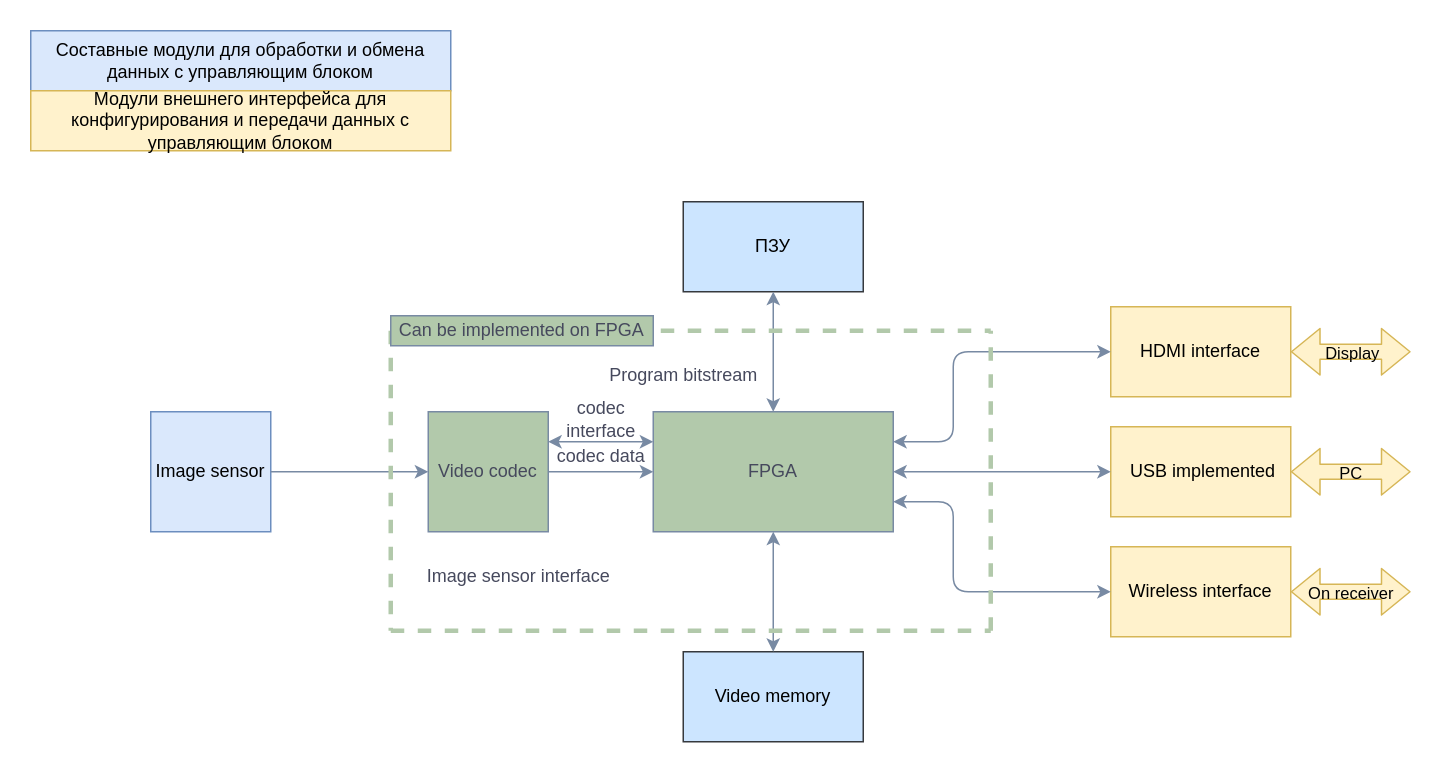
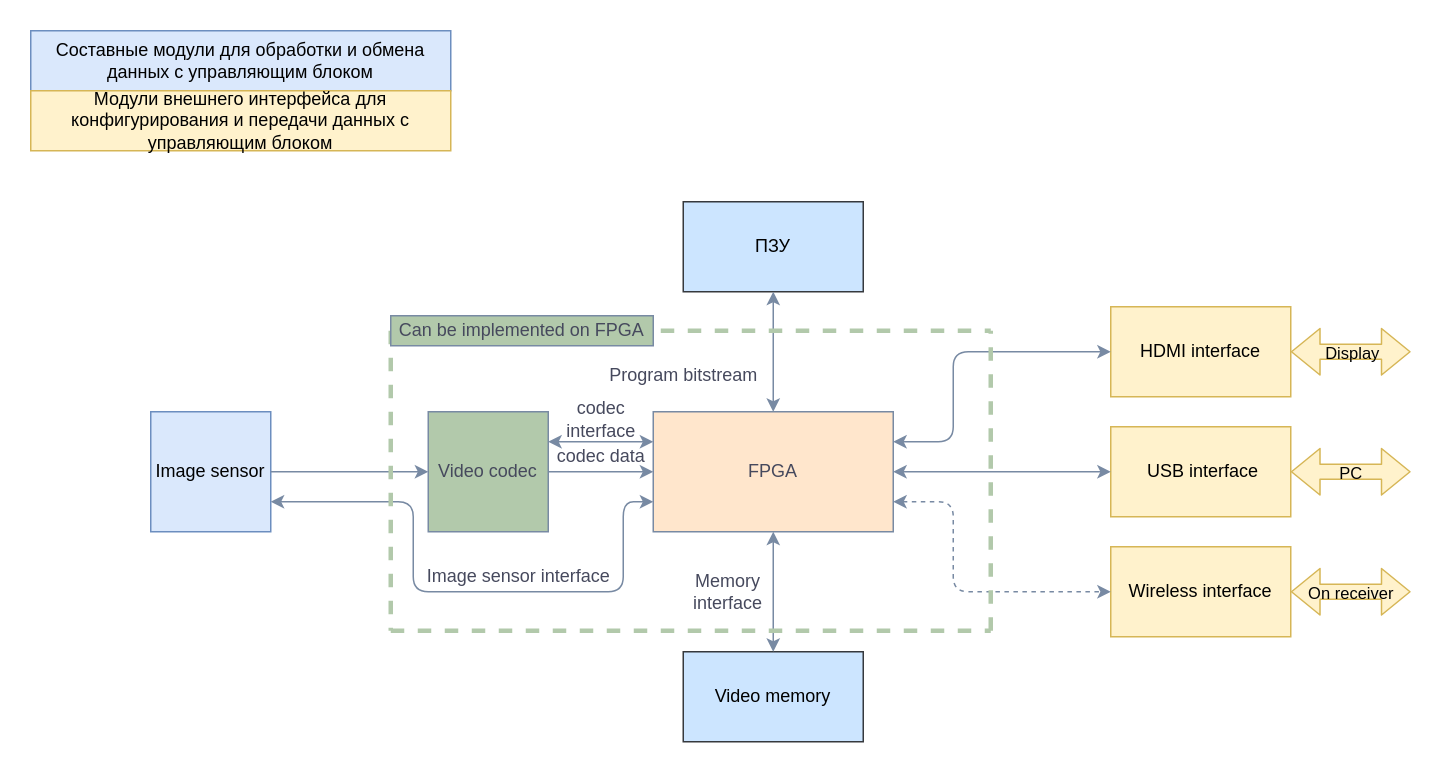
node "FPGA": fillcolor #b2c9ab -> #ffe6cc
node "USB implemented": label "USB implemented" -> "USB interface"
edge "Image sensor" -- "FPGA": added
node "Memory interface": added
edge "FPGA" -- "Wireless interface": style solid -> dashed
